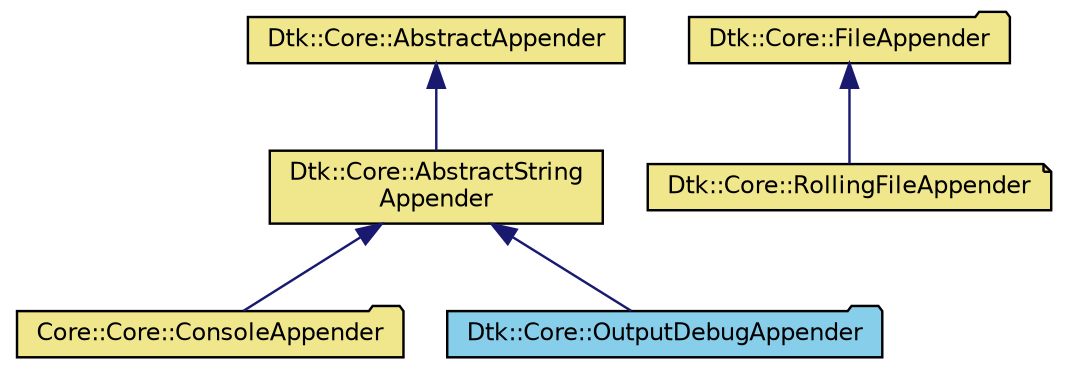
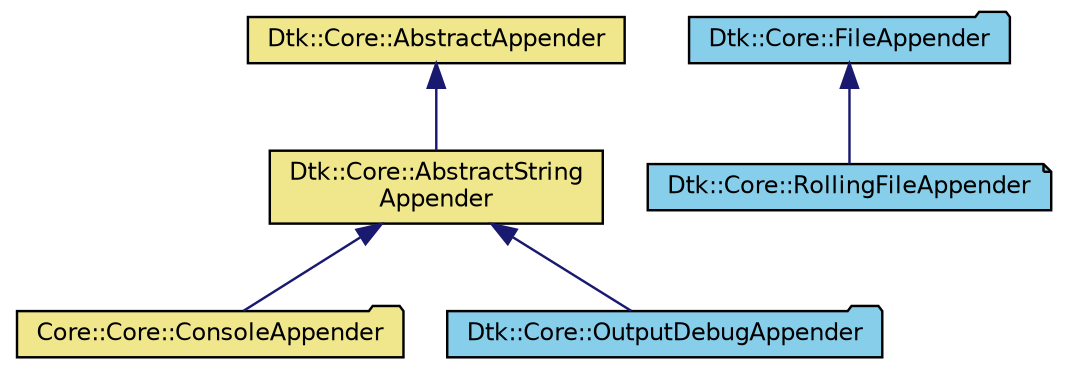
node "Dtk::Core::FileAppender": fillcolor khaki -> skyblue
node "Dtk::Core::RollingFileAppender": fillcolor khaki -> skyblue
